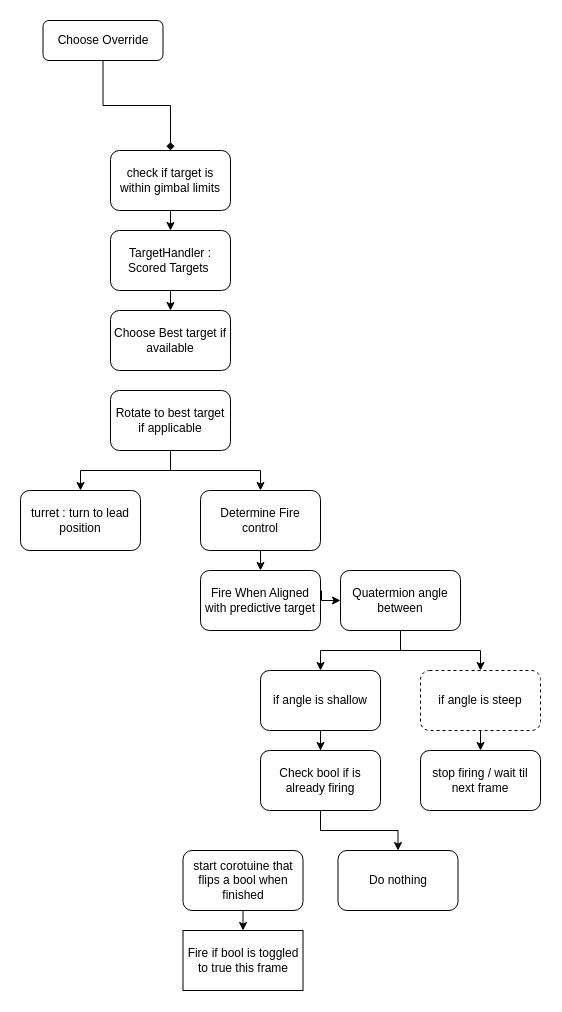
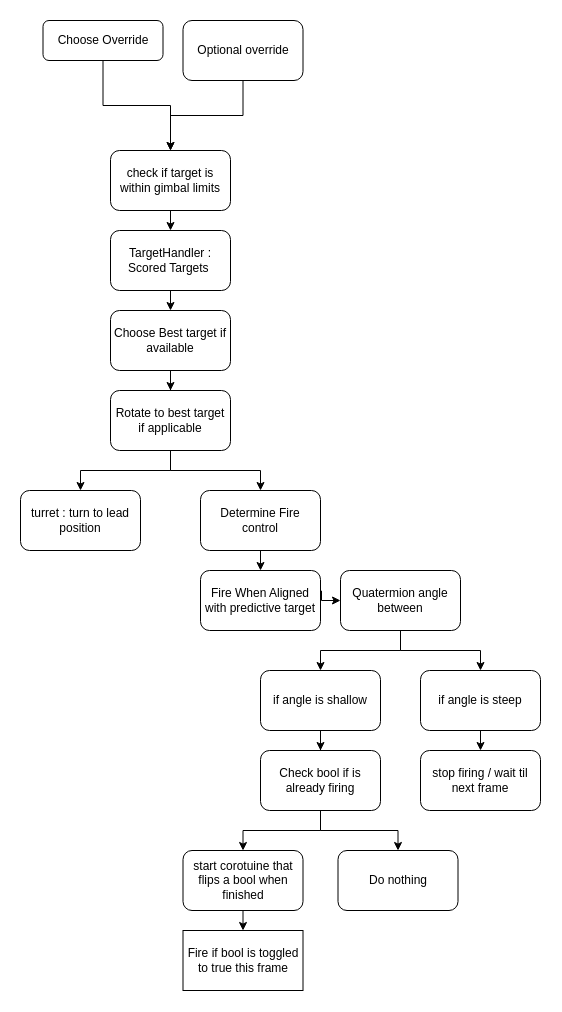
node "Optional override": added
edge "Choose Override" -> "check if target is within gimbal limits": arrowhead diamond -> classic
edge "Optional override" -> "check if target is within gimbal limits": added
edge "Choose Best target if available" -> "Rotate to best target if applicable": added
node "if angle is steep": style dashed -> solid
edge "Check bool if is already firing" -> "start corotuine that flips a bool when finished": added
